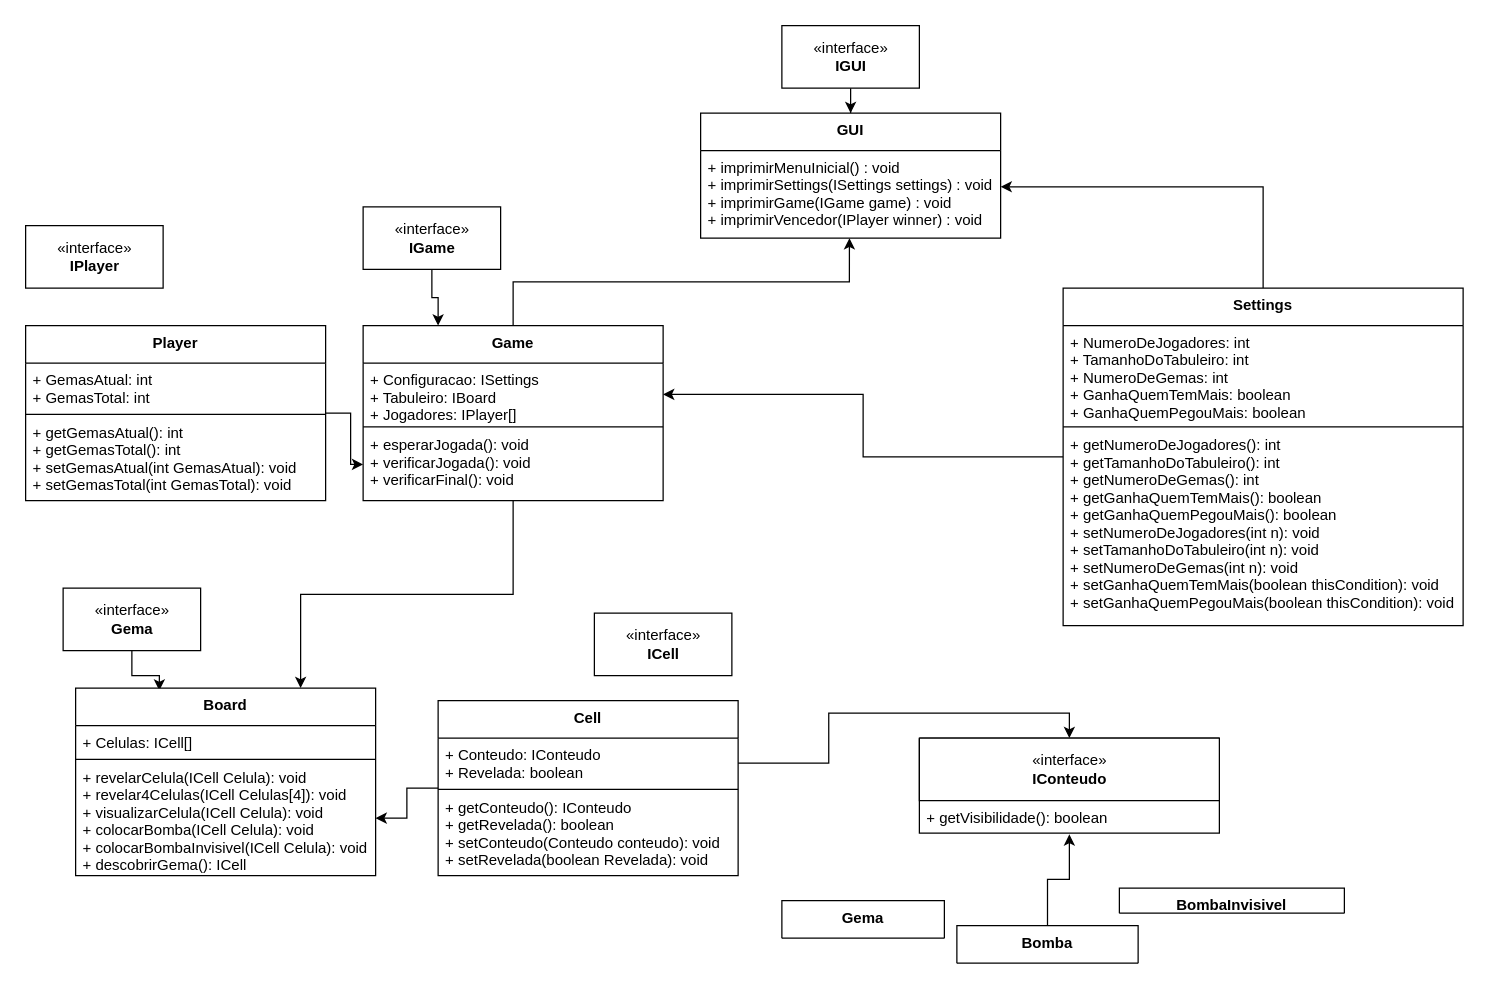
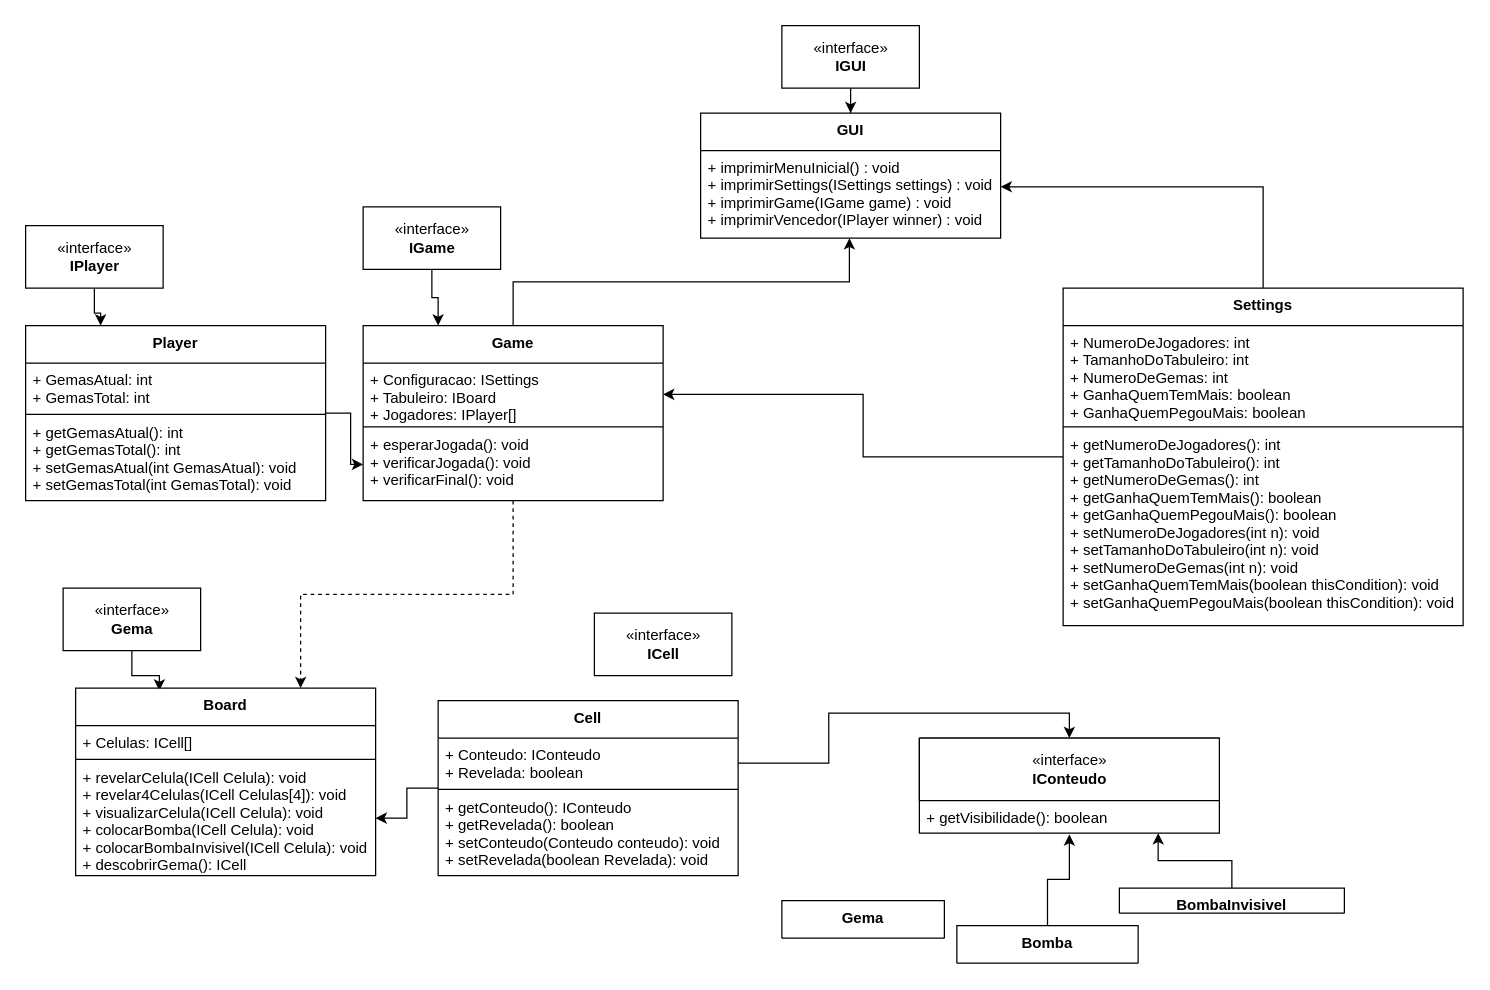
edge "«interface» IPlayer" -> "Player": added
edge "Game" -> "Board": style solid -> dashed
edge "BombaInvisivel" -> "+ getVisibilidade(): boolean": added
